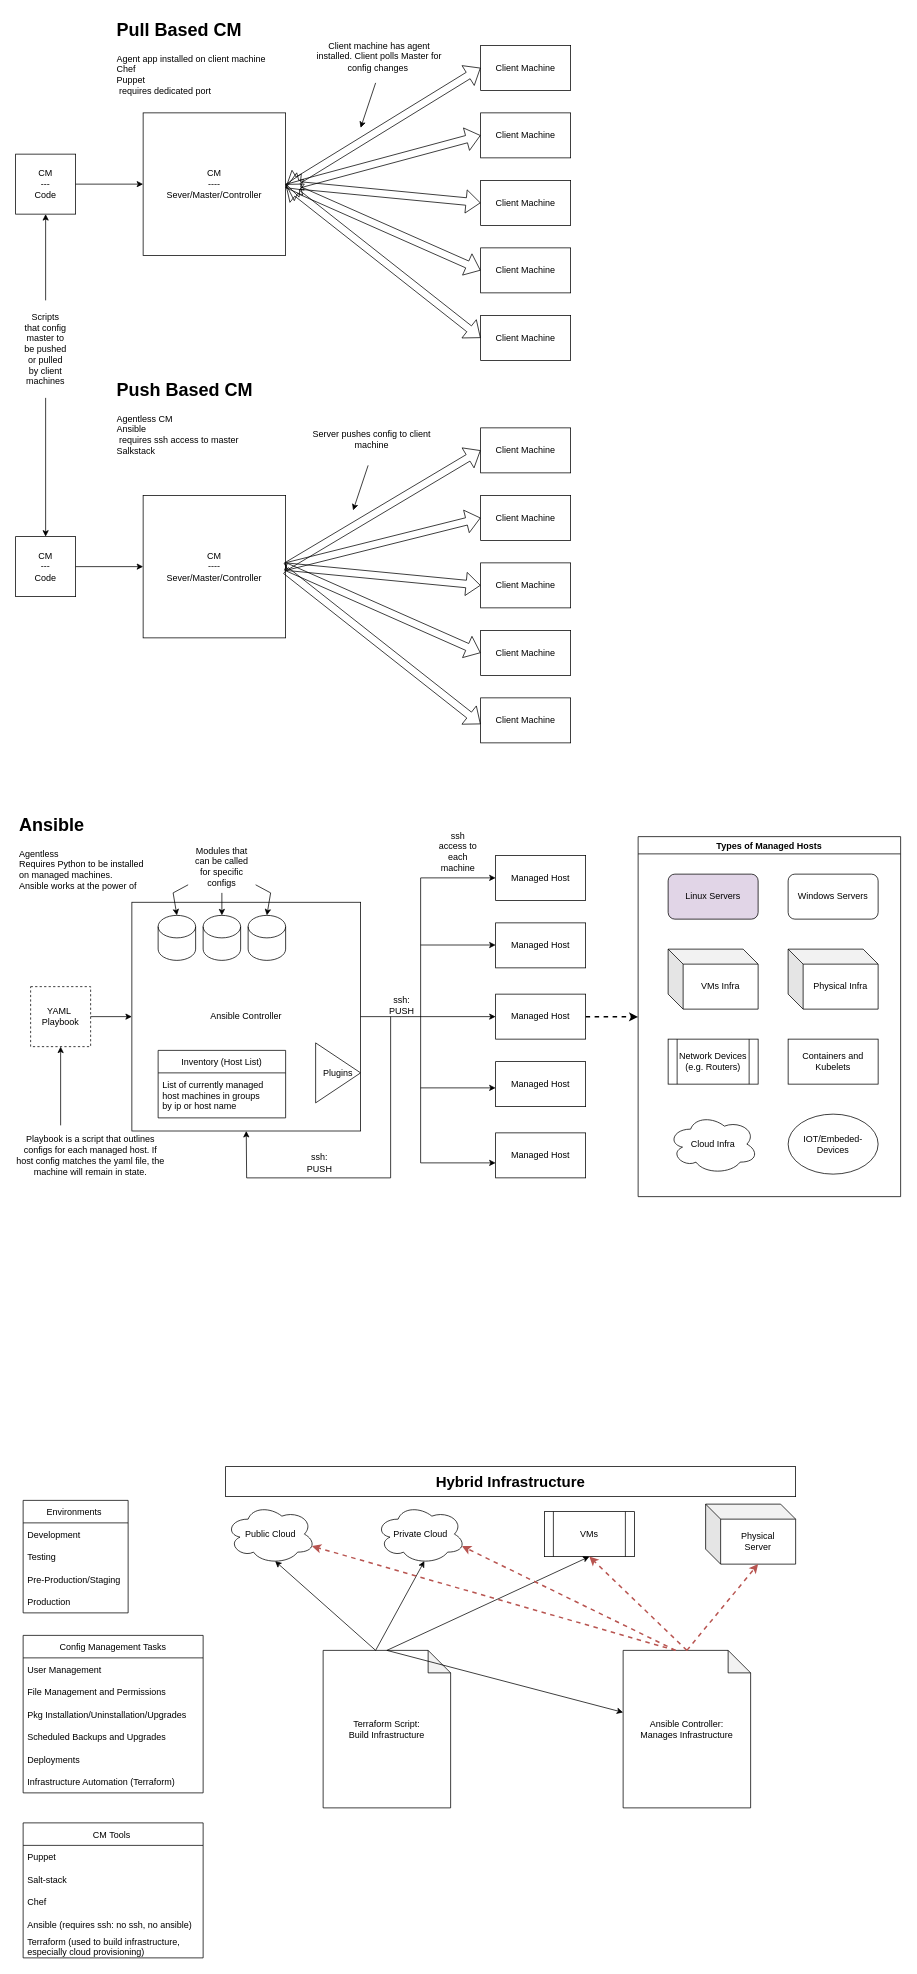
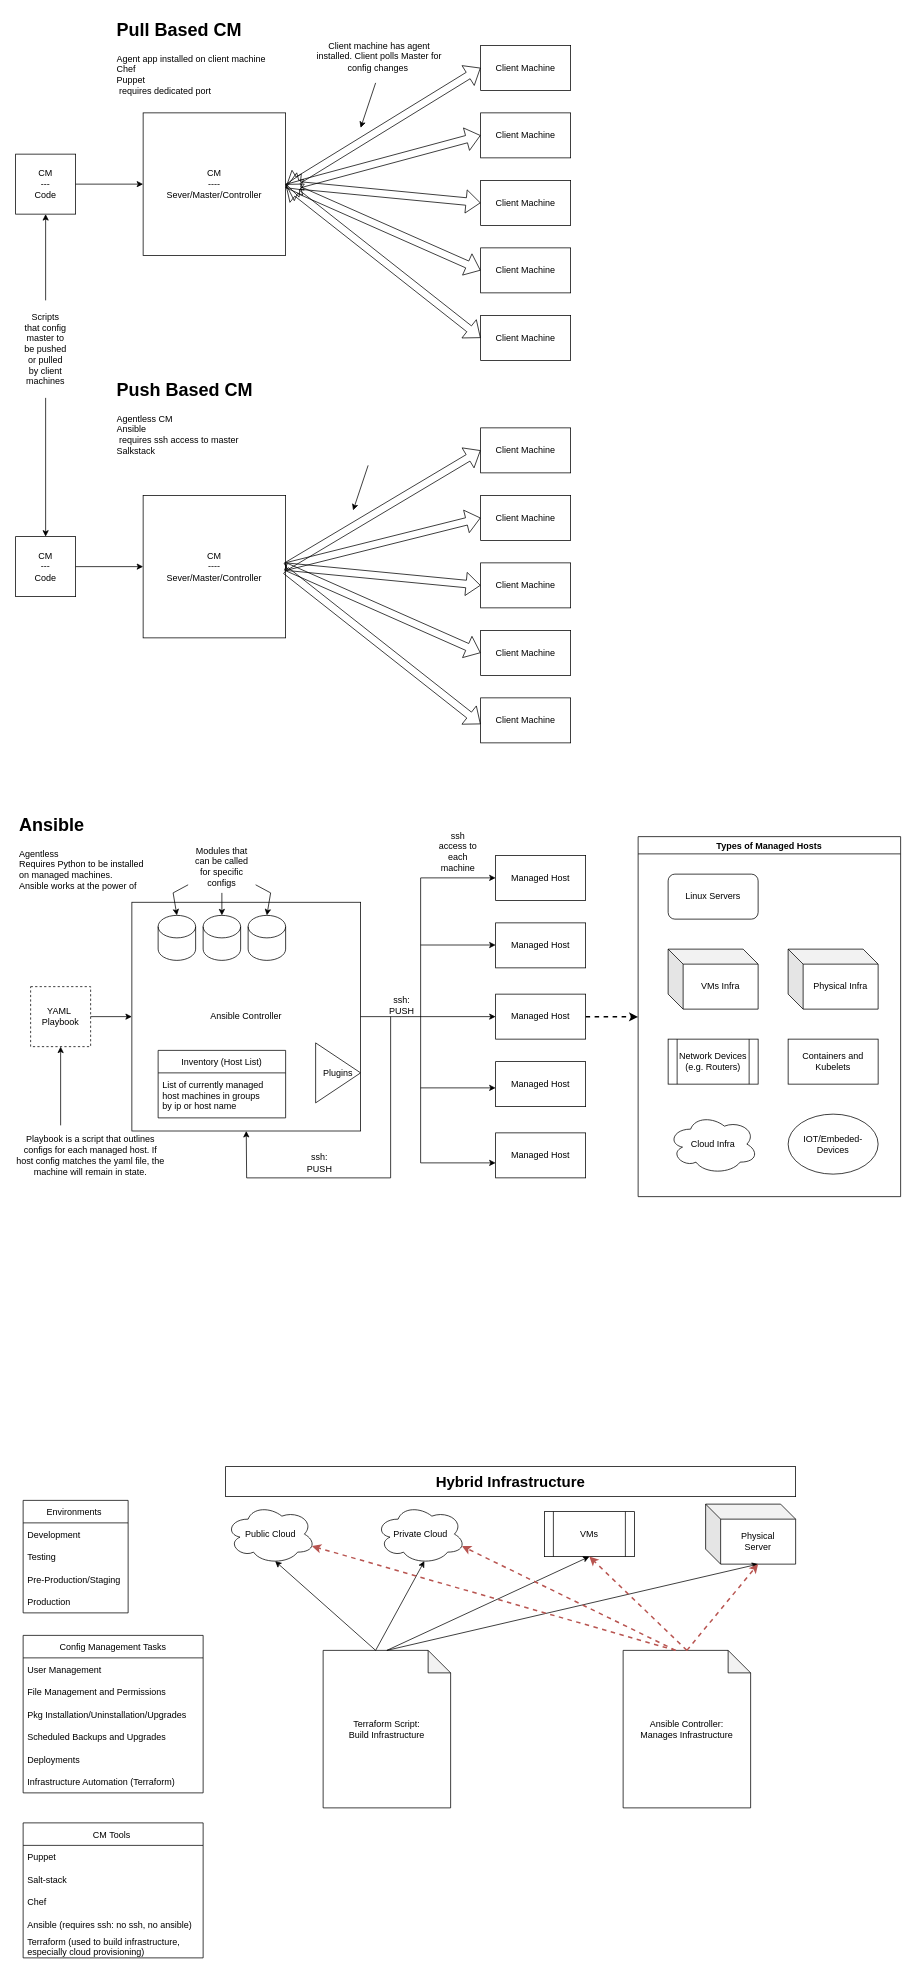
node "Server pushes config to client machine": removed
node "Linux Servers": fillcolor #e1d5e7 -> #ffffff
node "Windows Servers": removed
edge "Terraform Script: Build Infrastructure" -> "Ansible Controller: Manages Infrastructure": now "Terraform Script: Build Infrastructure" -> "Physical Server"
